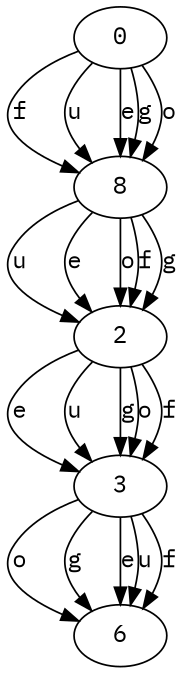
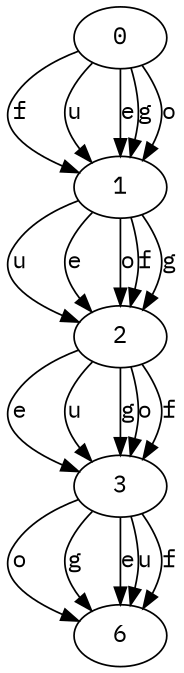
node "8": label "8" -> "1"
